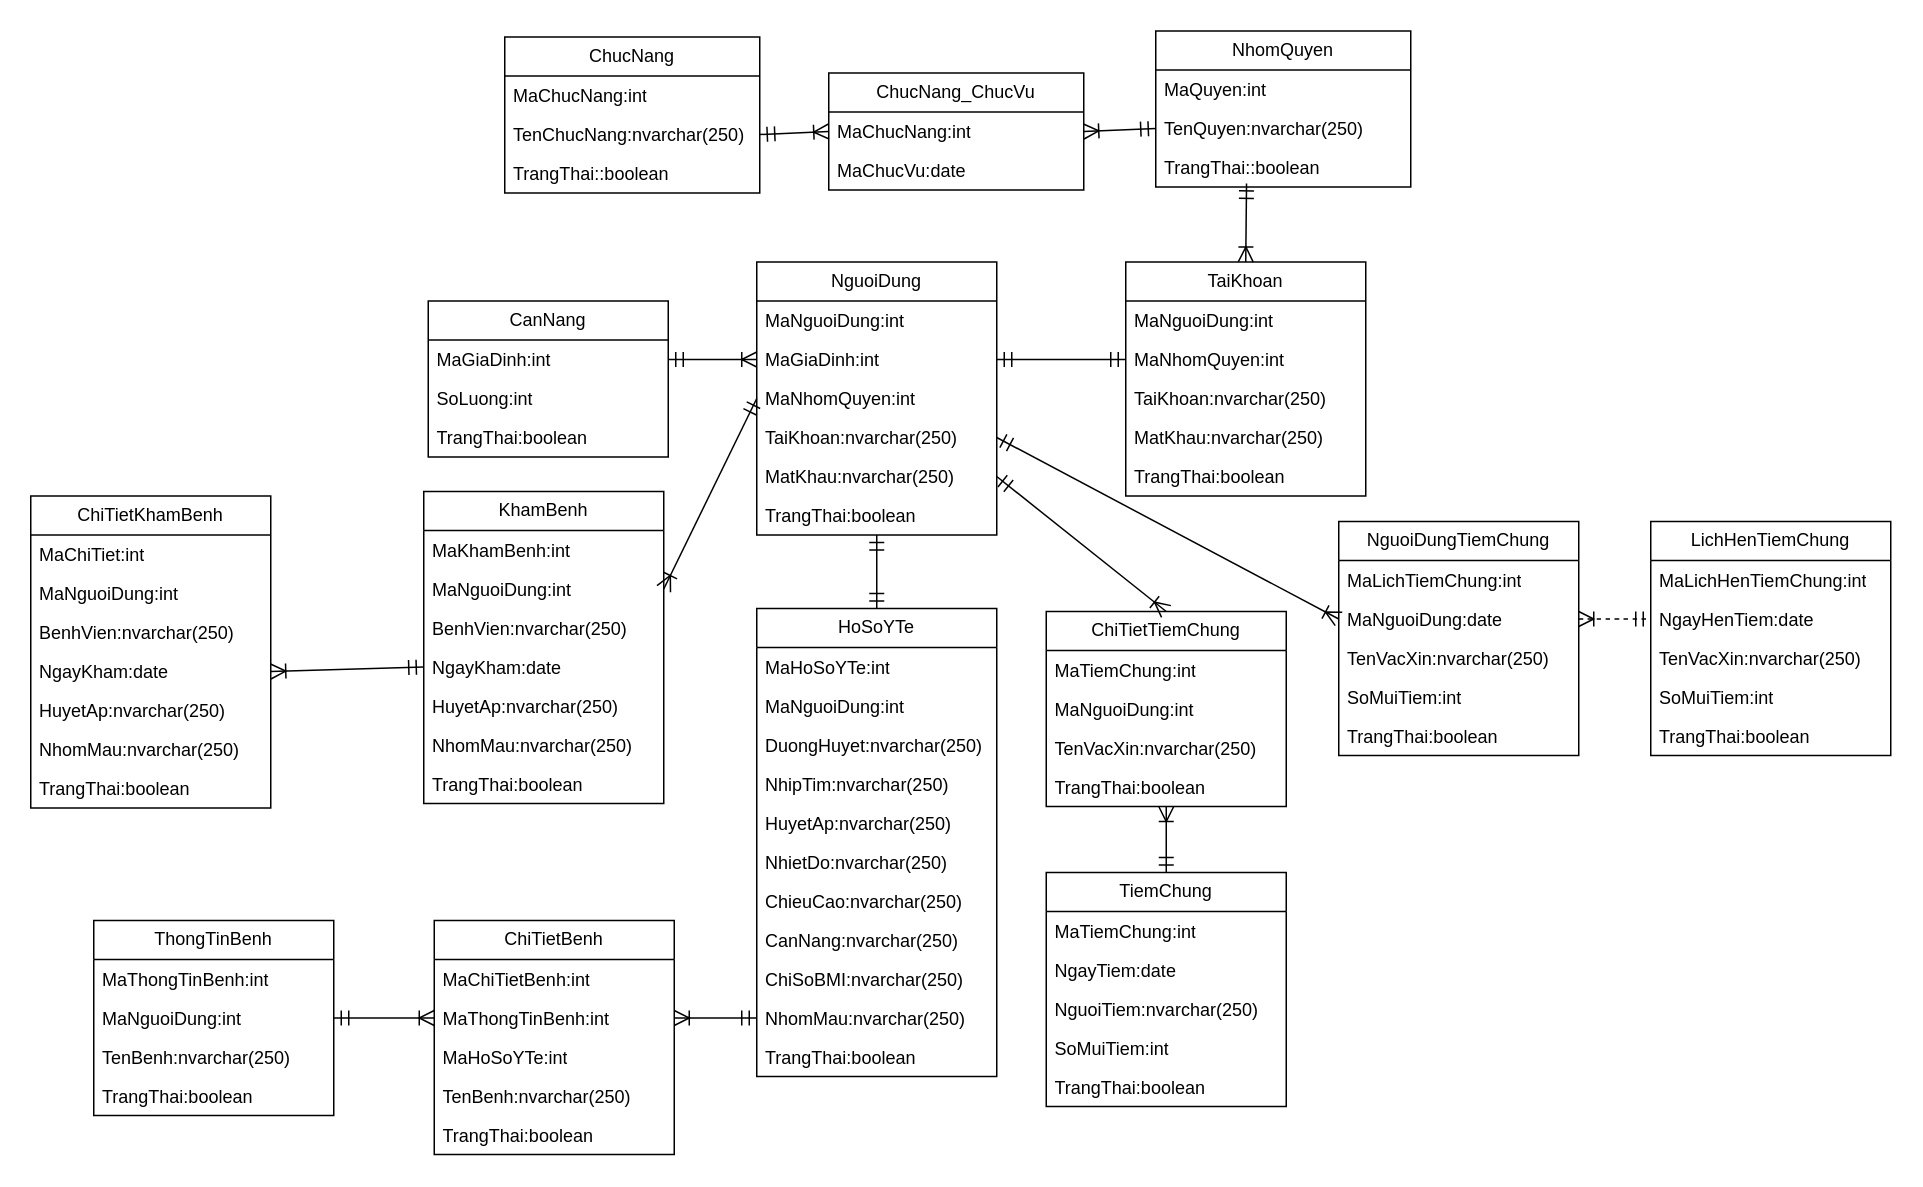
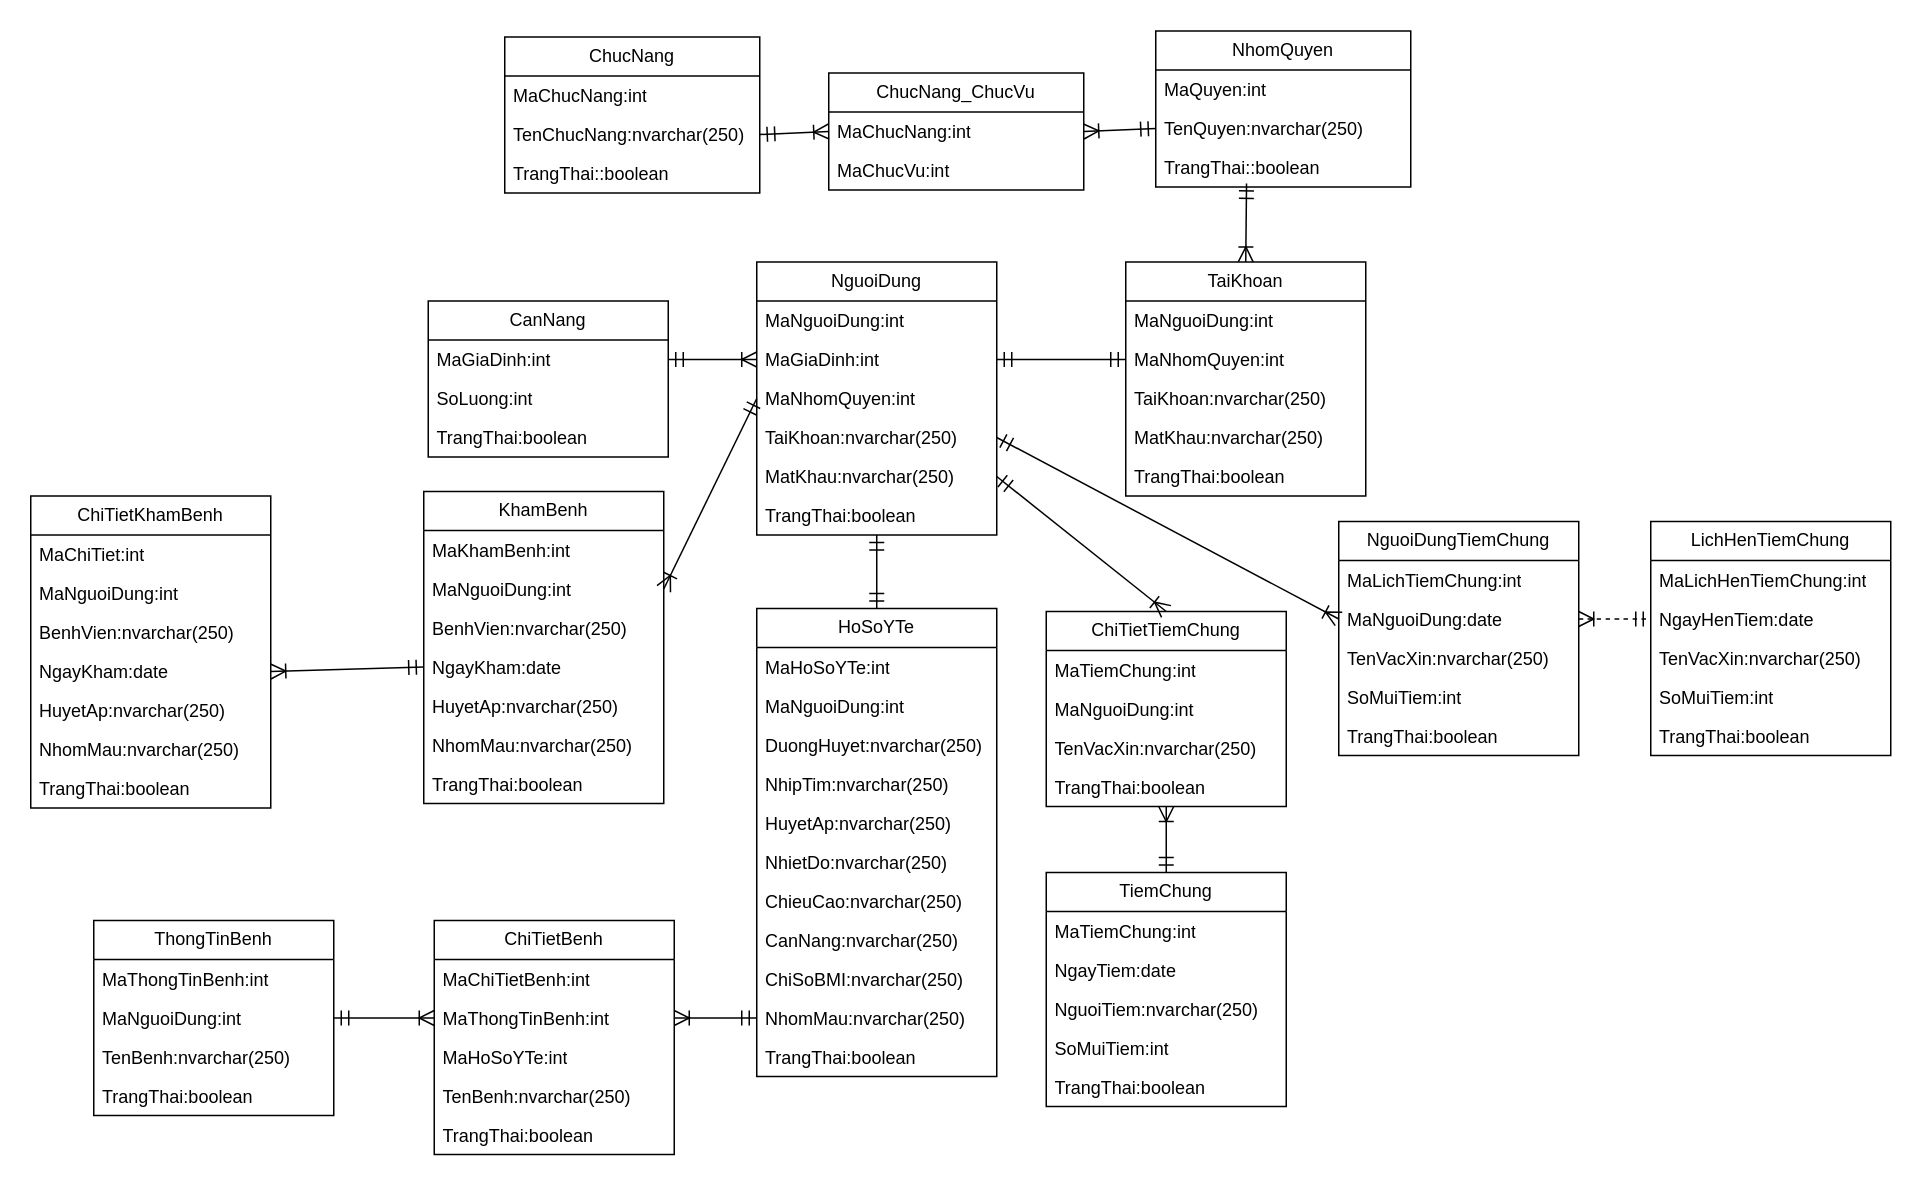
node "MaChucVu:date": label "MaChucVu:date" -> "MaChucVu:int"
